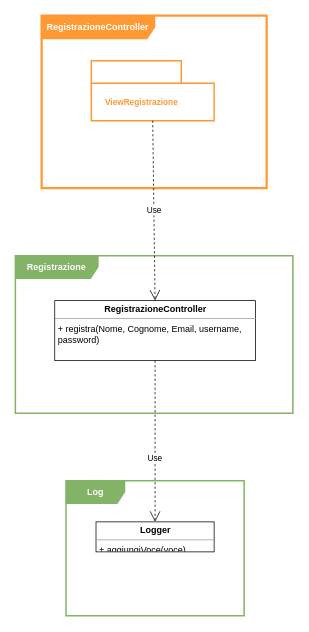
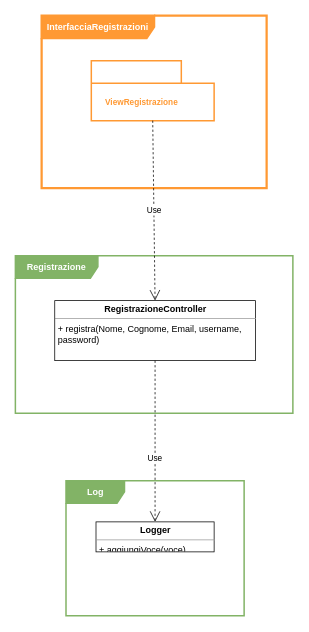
node "RegistrazioneController": label "RegistrazioneController" -> "InterfacciaRegistrazioni"
